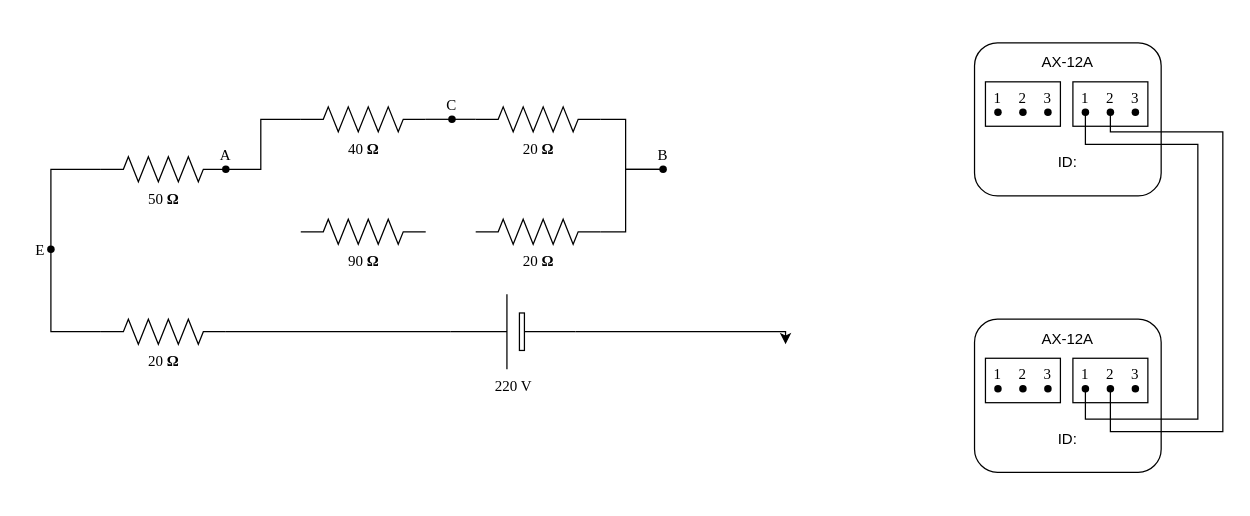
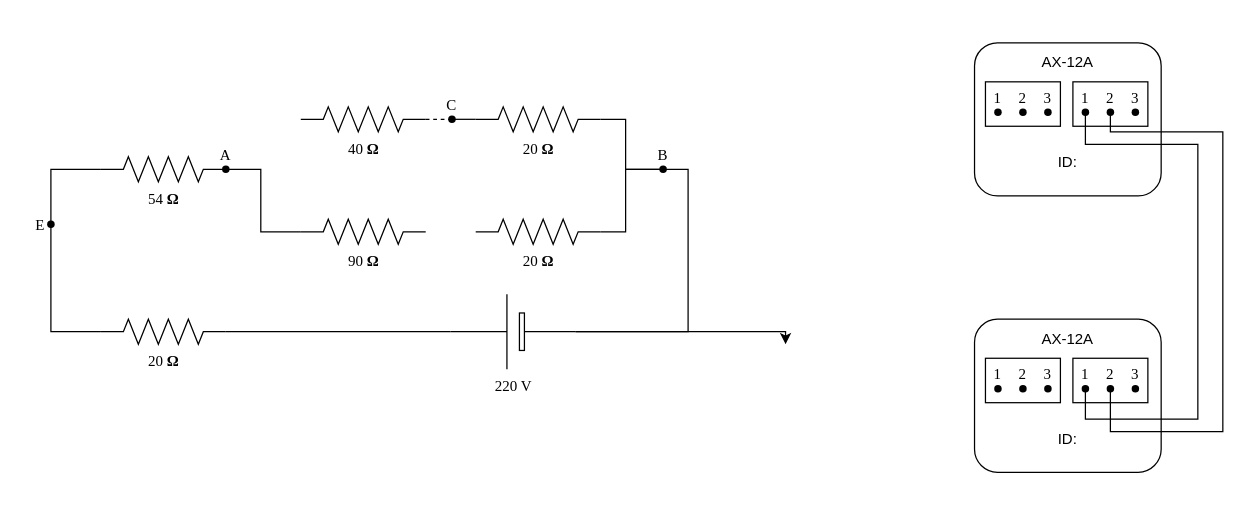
edge "40 Ω" -- "C": style solid -> dashed
edge "40 Ω" -- "A": removed
node "50 Ω": label "50 Ω" -> "54 Ω"
edge "A" -- "90 Ω": added
edge "B" -- "220 V": added
node "E": moved (51, 249) -> (51, 224)
